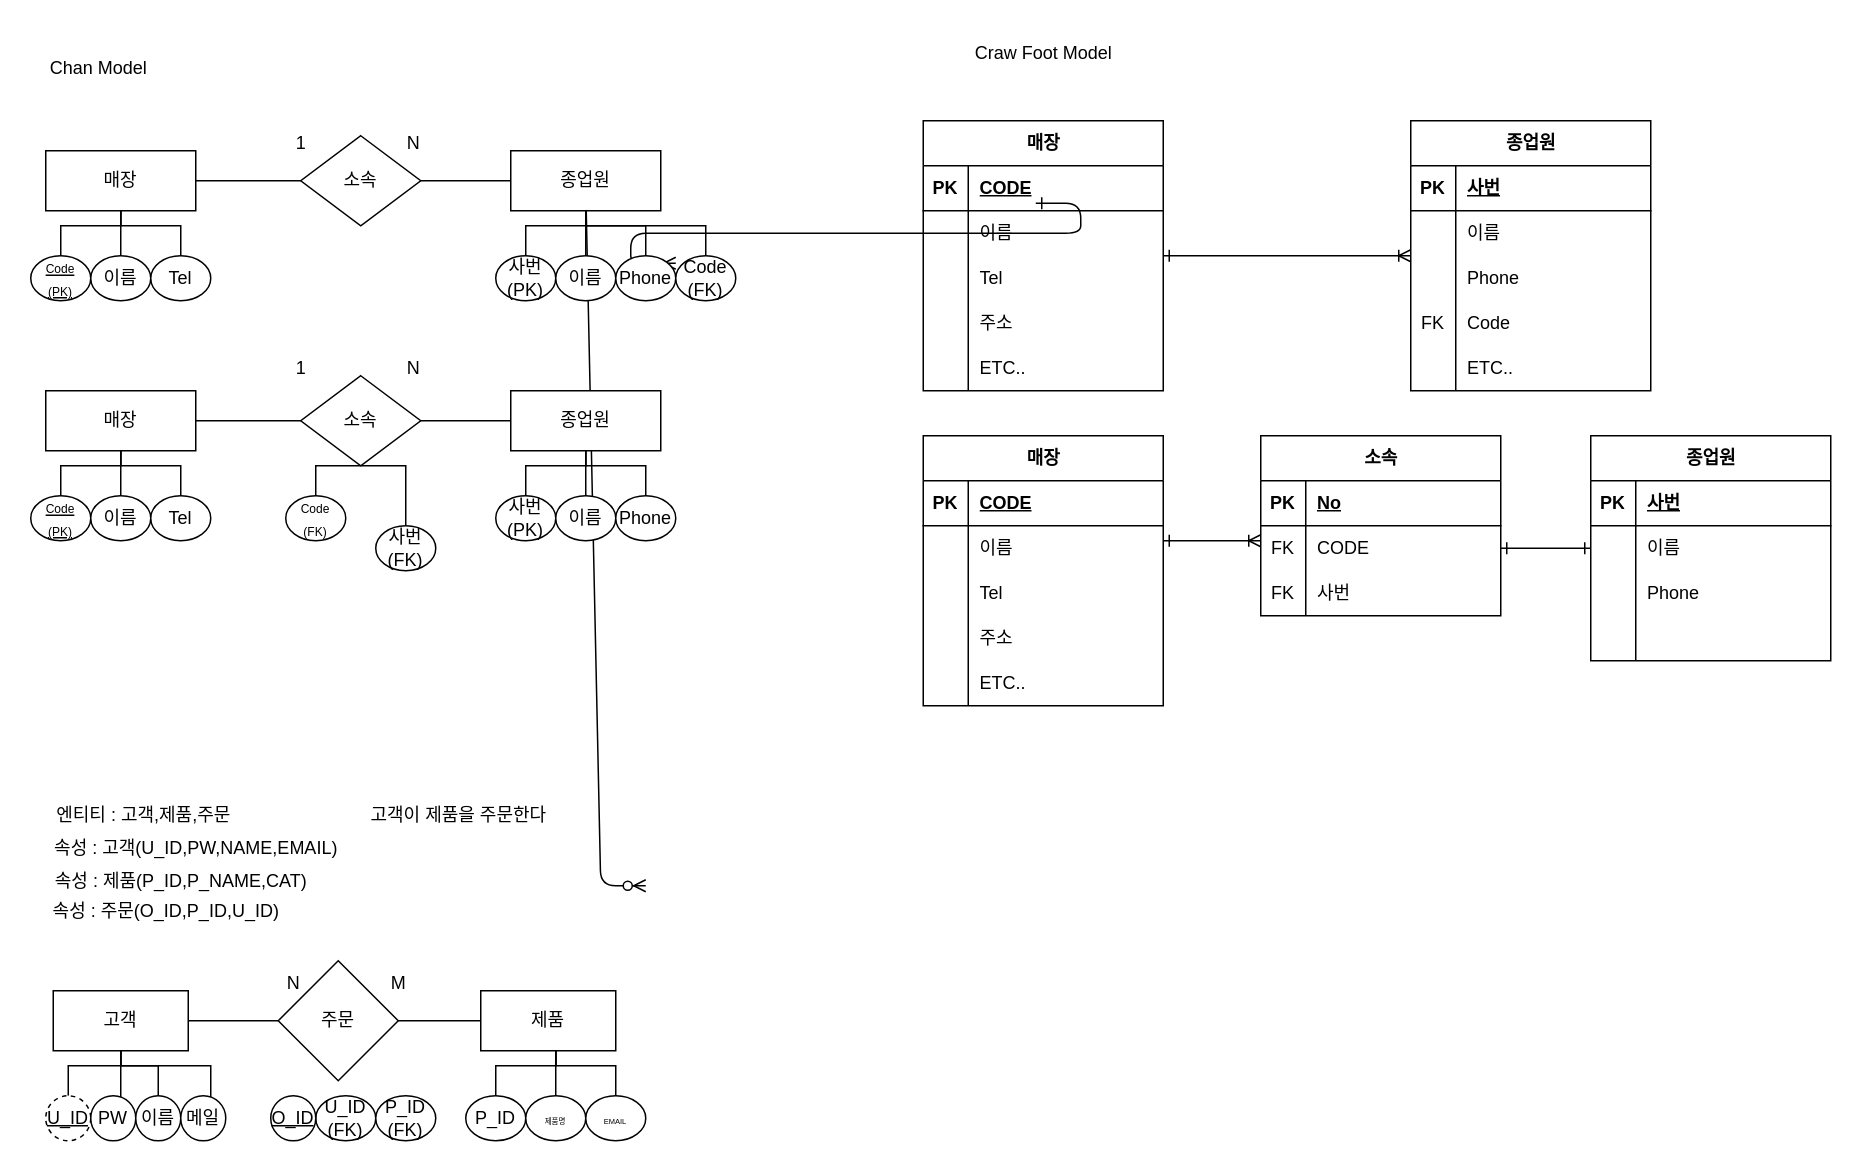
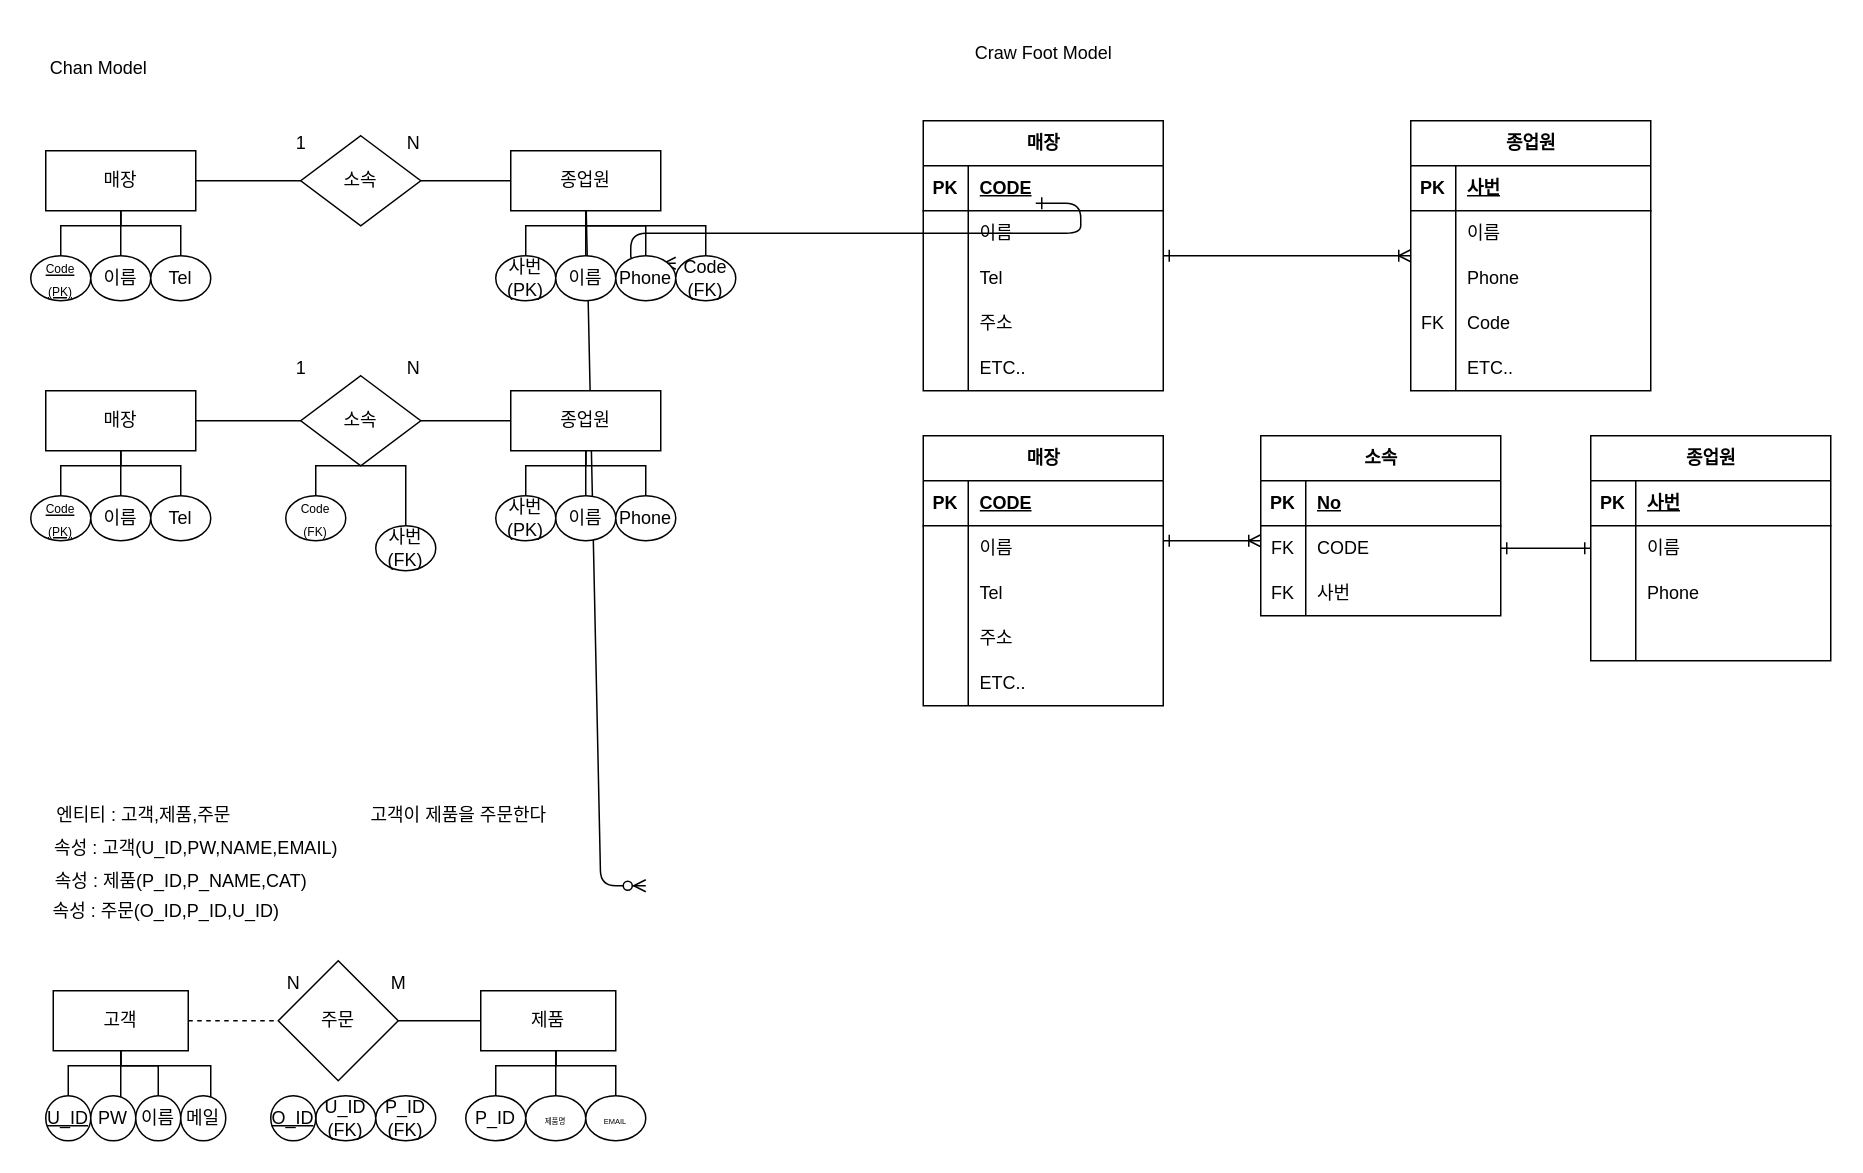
edge "고객" -- "주문": style solid -> dashed
node "U_ID": style dashed -> solid
